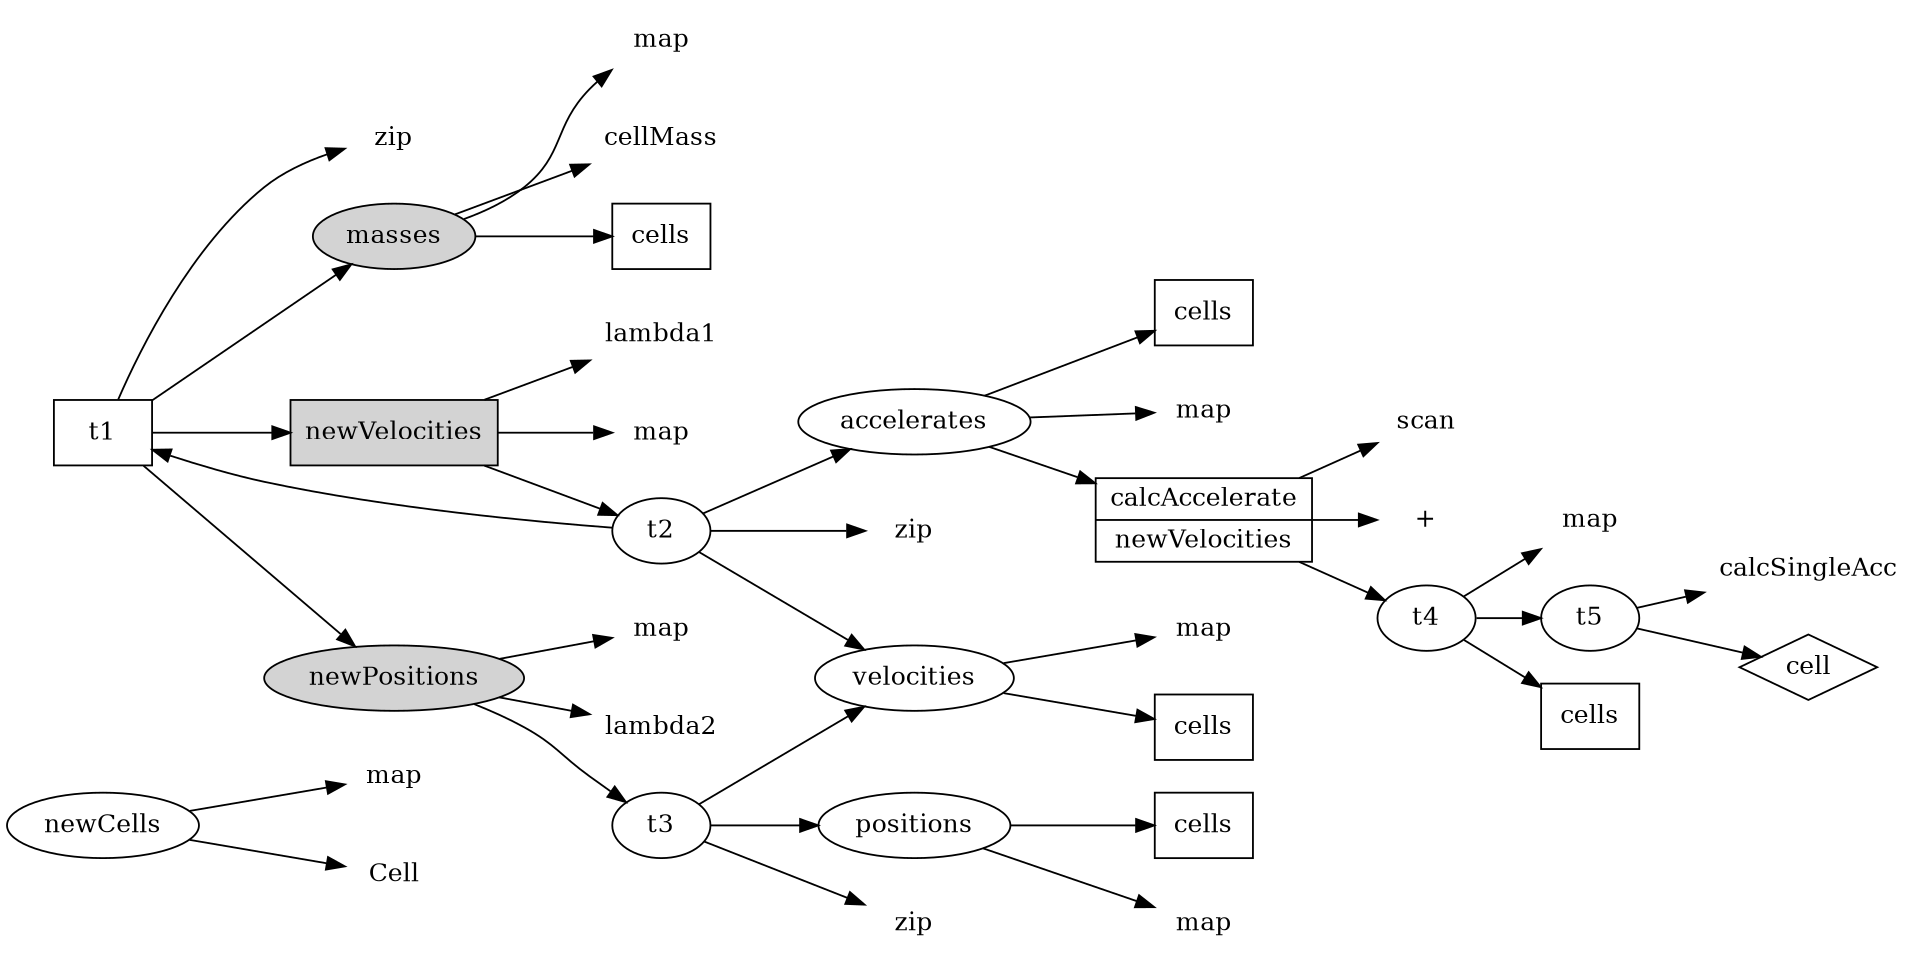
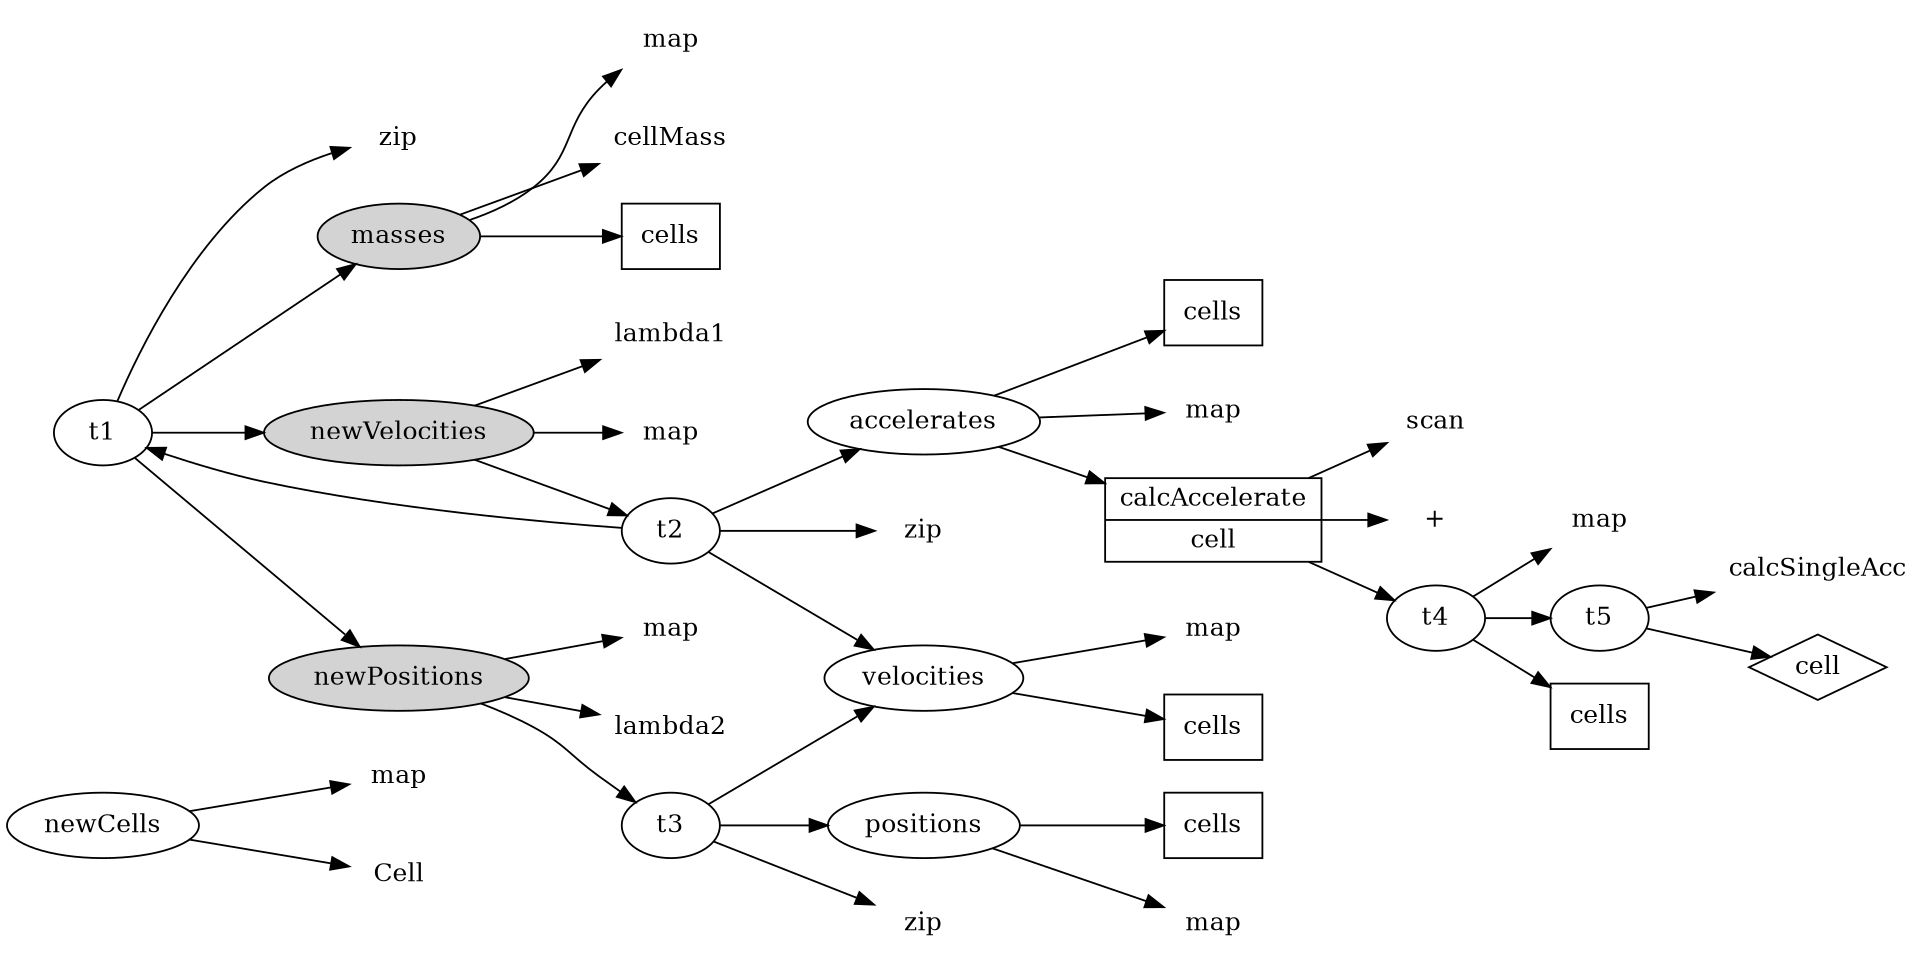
node "t1": shape box -> ellipse
node "newVelocities": shape box -> ellipse
node "calcAccelerate": text "newVelocities" -> "cell"
